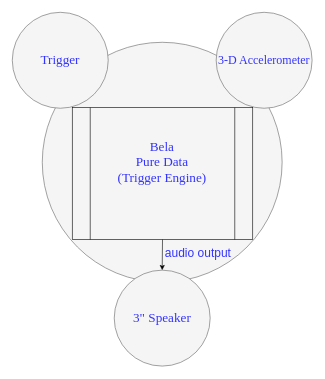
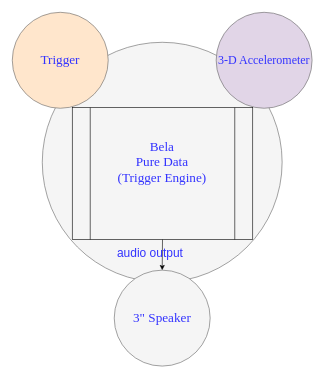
node "Trigger": fillcolor #f5f5f5 -> #ffe6cc
node "3-D Accelerometer": fillcolor #f5f5f5 -> #e1d5e7
node "audio output": moved (198, 252) -> (150, 252)
